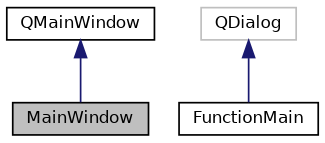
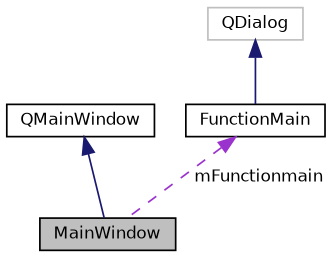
edge "MainWindow" -> "FunctionMain": added, label "mFunctionmain"
